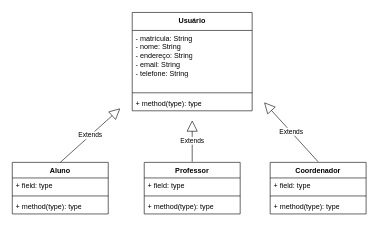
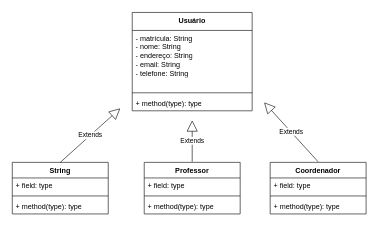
node "Aluno": label "Aluno" -> "String"
